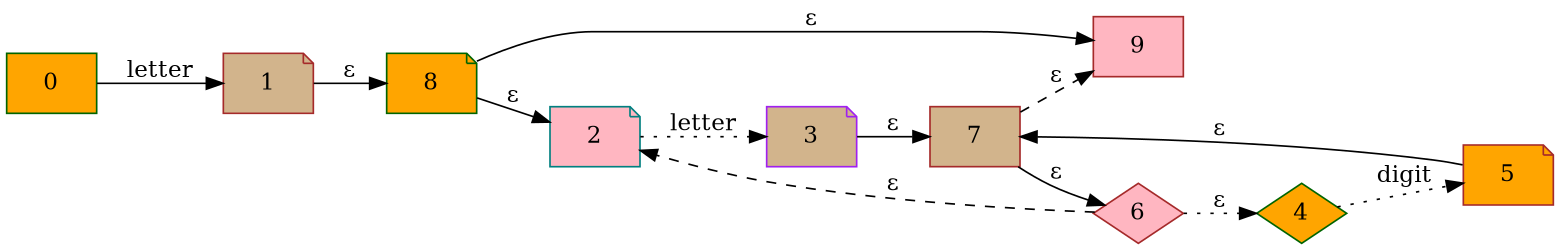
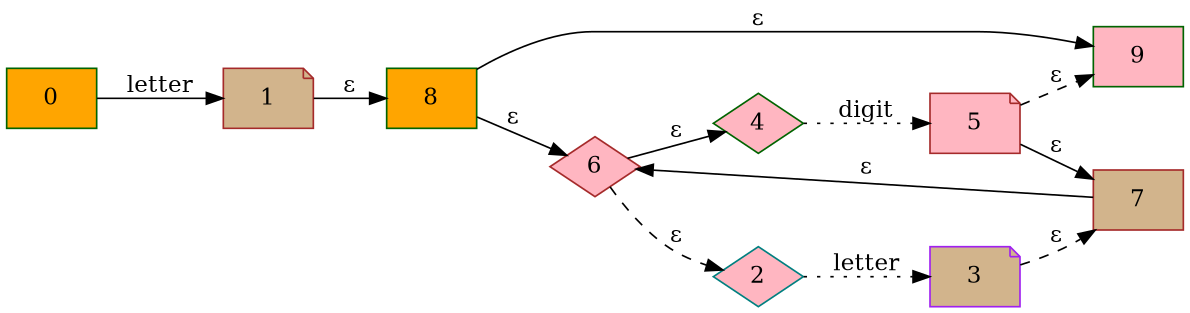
node "9": color brown -> darkgreen
node "8": shape note -> box
edge "7" -> "9": now "5" -> "9"
edge "8" -> "2": now "8" -> "6"
node "2": shape note -> diamond
edge "3" -> "7": style solid -> dashed
node "5": fillcolor orange -> lightpink
edge "6" -> "4": style dotted -> solid
node "4": fillcolor orange -> lightpink
